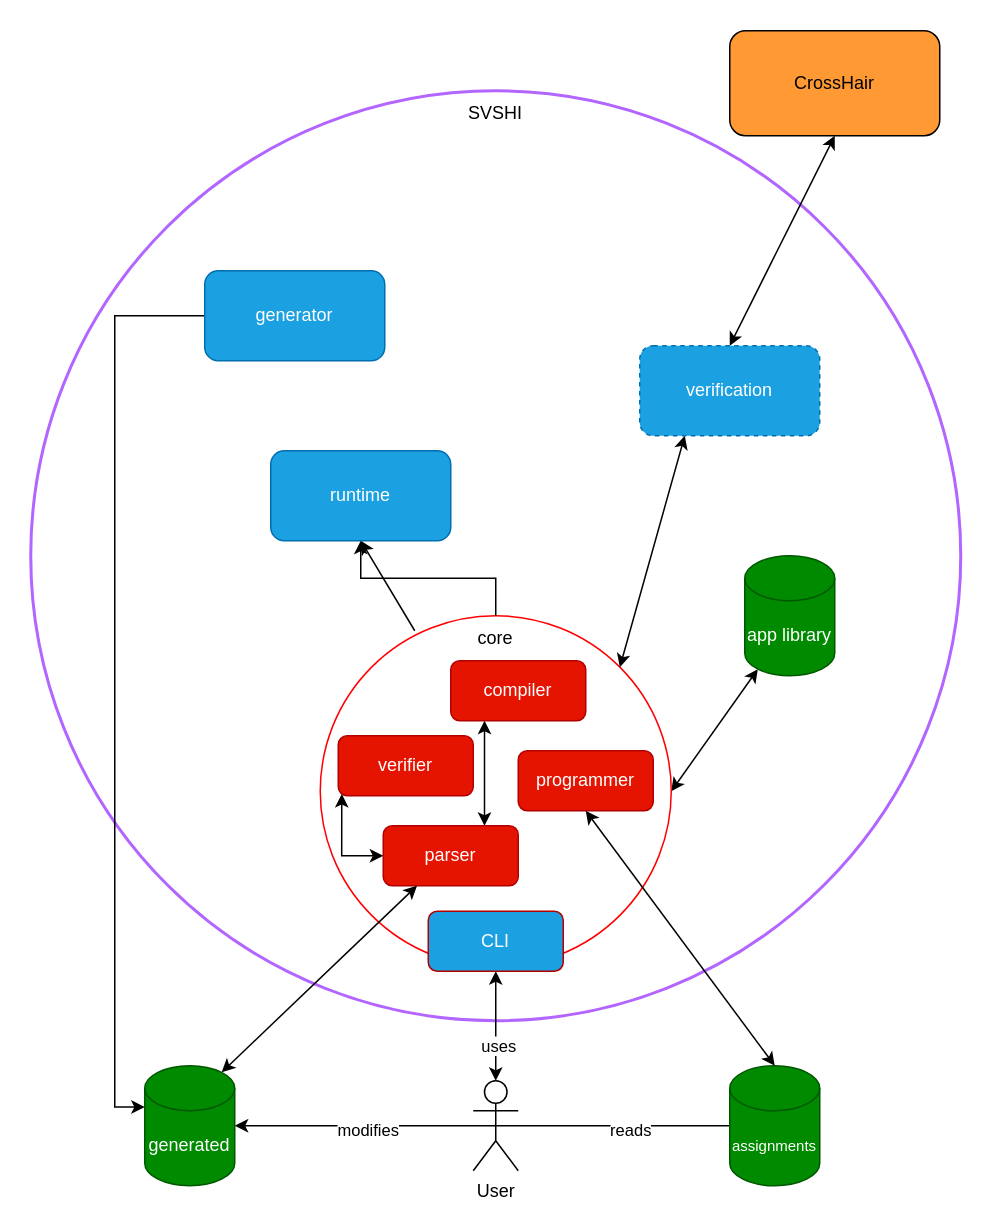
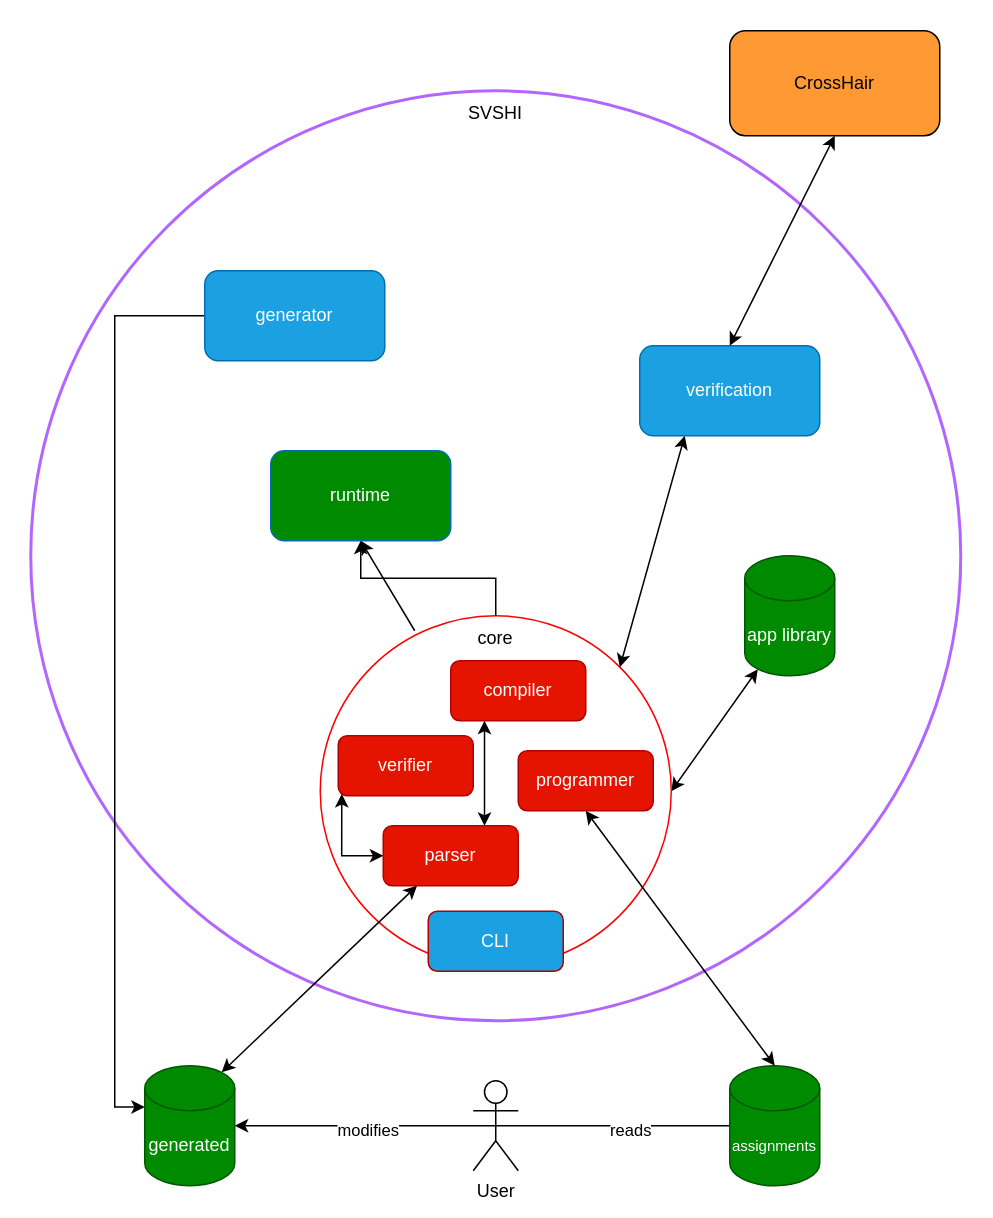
node "verification": style dashed -> solid
node "runtime": fillcolor #1ba1e2 -> #008a00
edge "CLI" -- "User": removed, label "uses"
